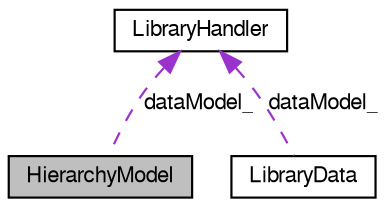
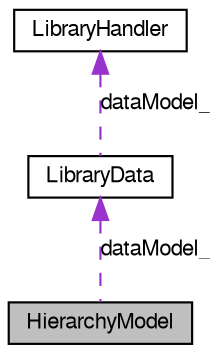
edge "HierarchyModel" -> "LibraryHandler": now "HierarchyModel" -> "LibraryData"
